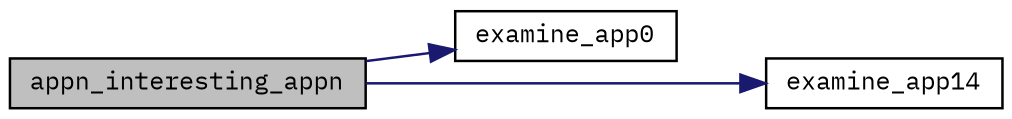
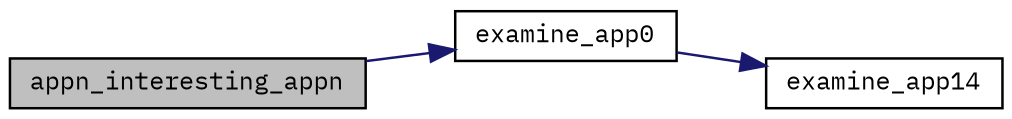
edge "appn_interesting_appn" -> "examine_app14": now "examine_app0" -> "examine_app14"
